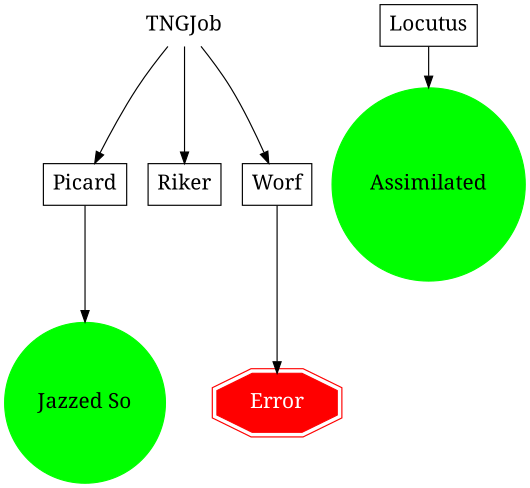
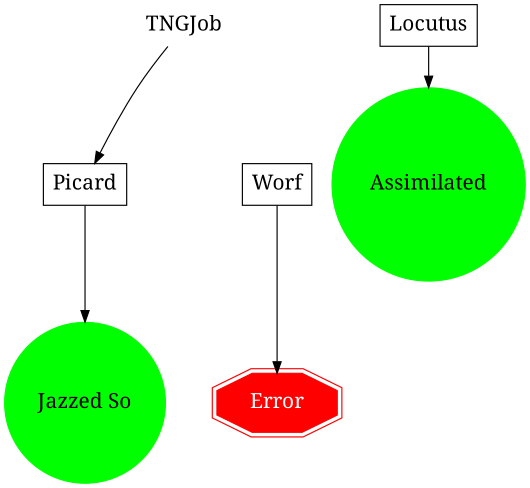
edge "TNGJob" -> "Worf": removed
node "Riker": removed
